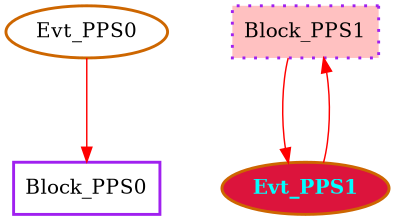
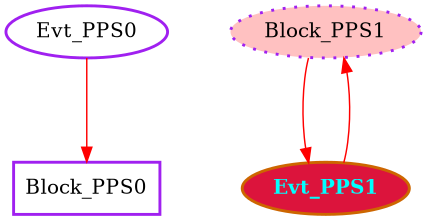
node "Evt_PPS0": color darkorange3 -> purple
node "Block_PPS1": shape box -> ellipse
